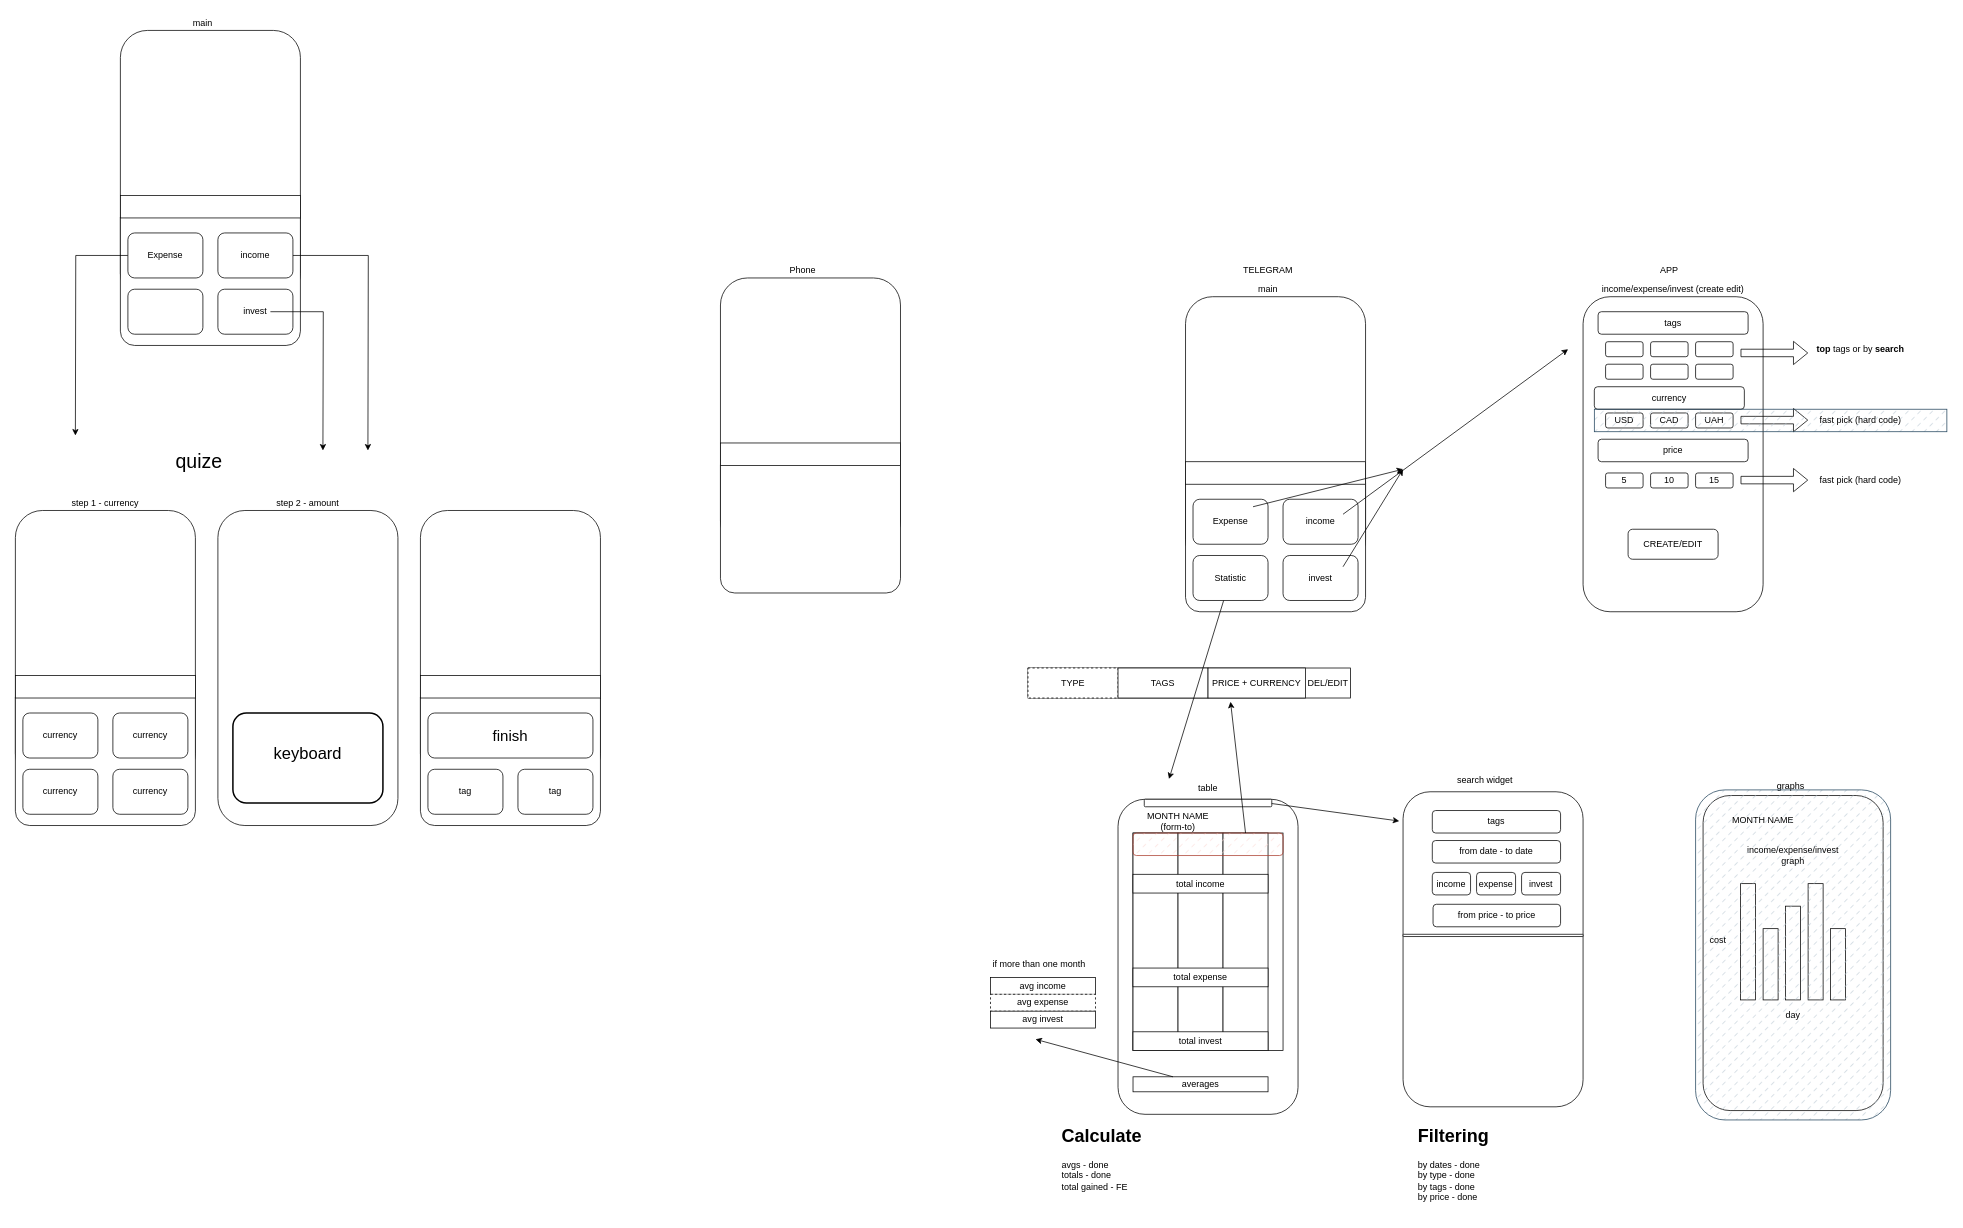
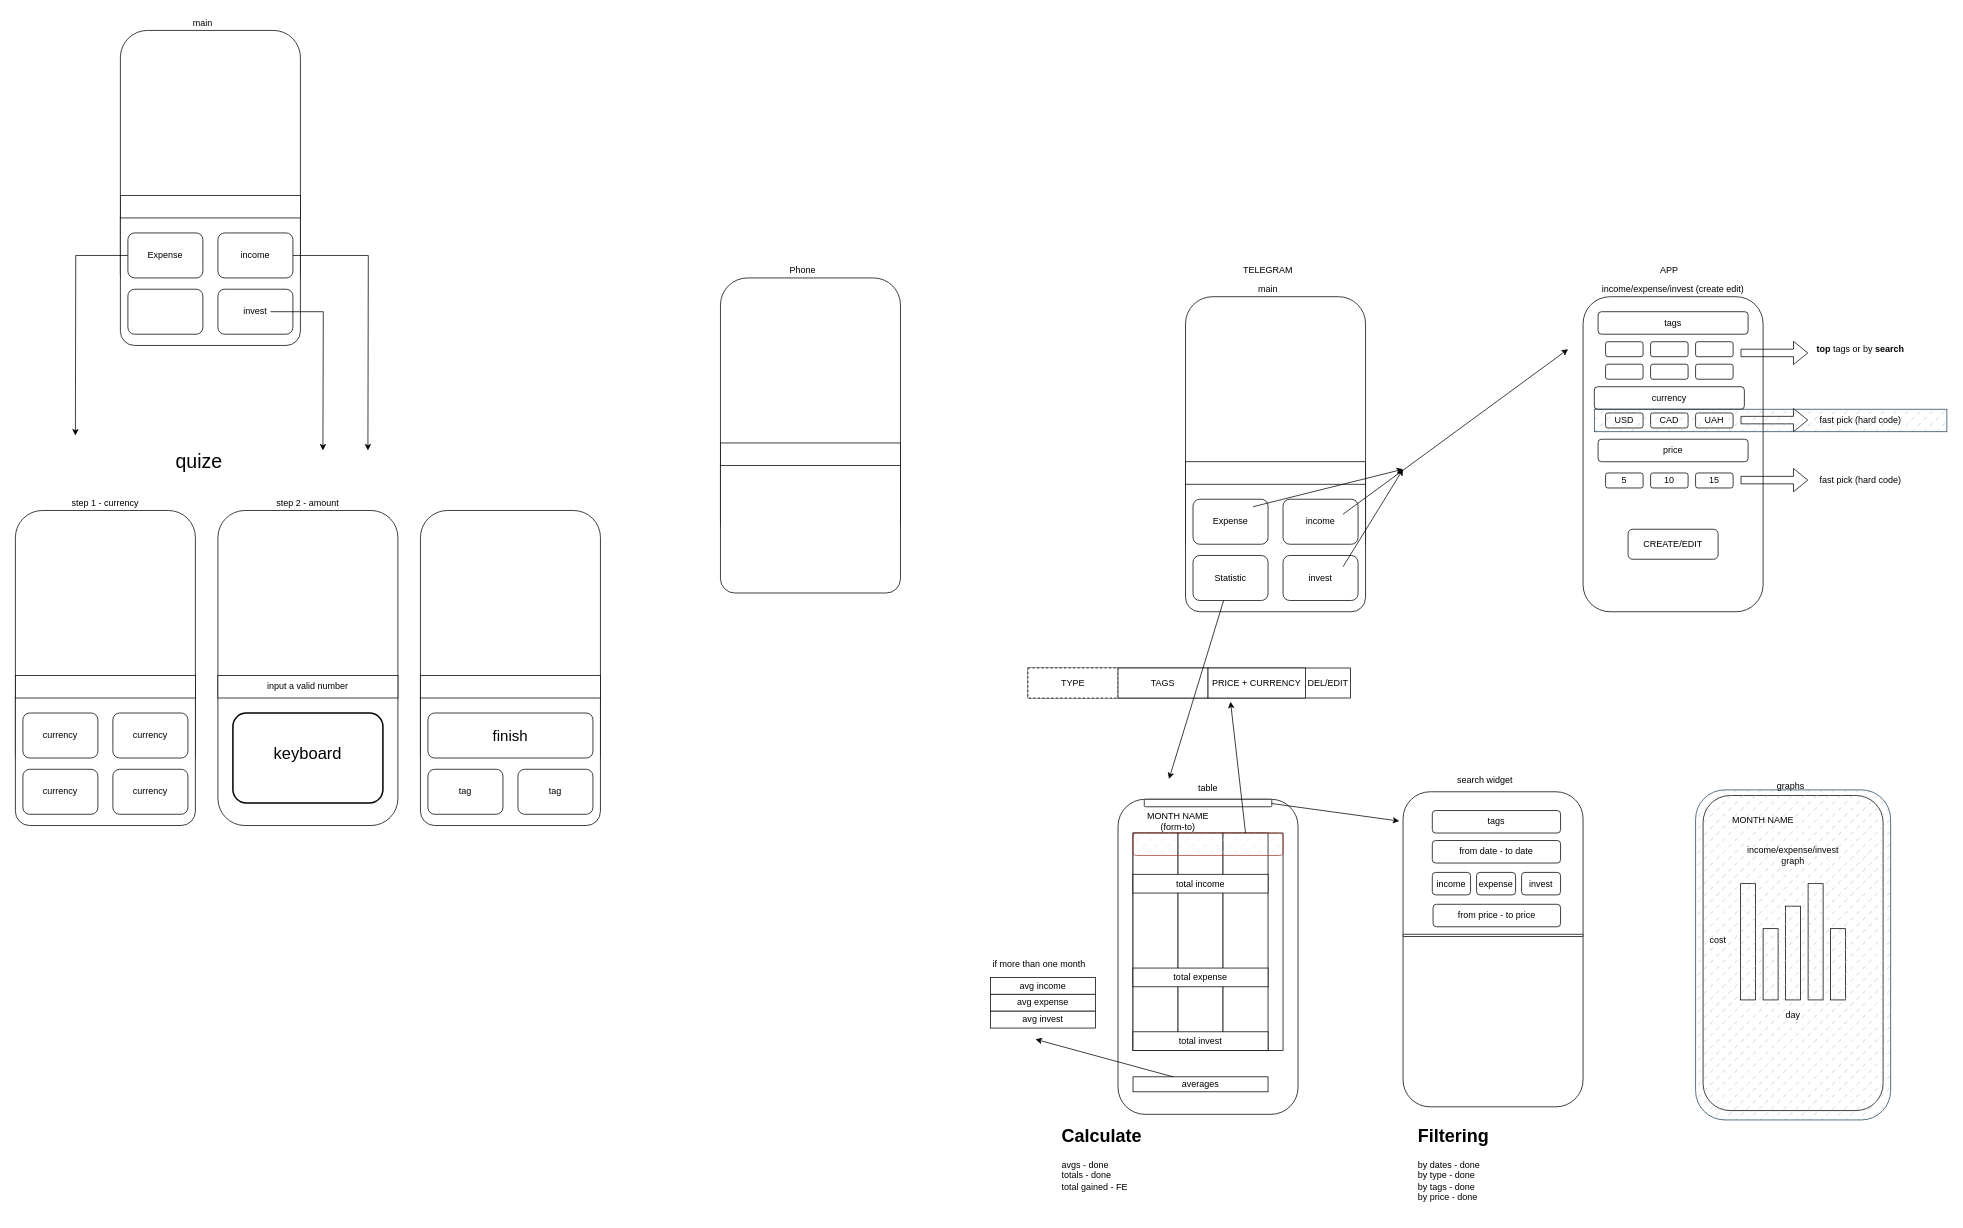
node "input a valid number": added
node "avg expense": style dashed -> solid
